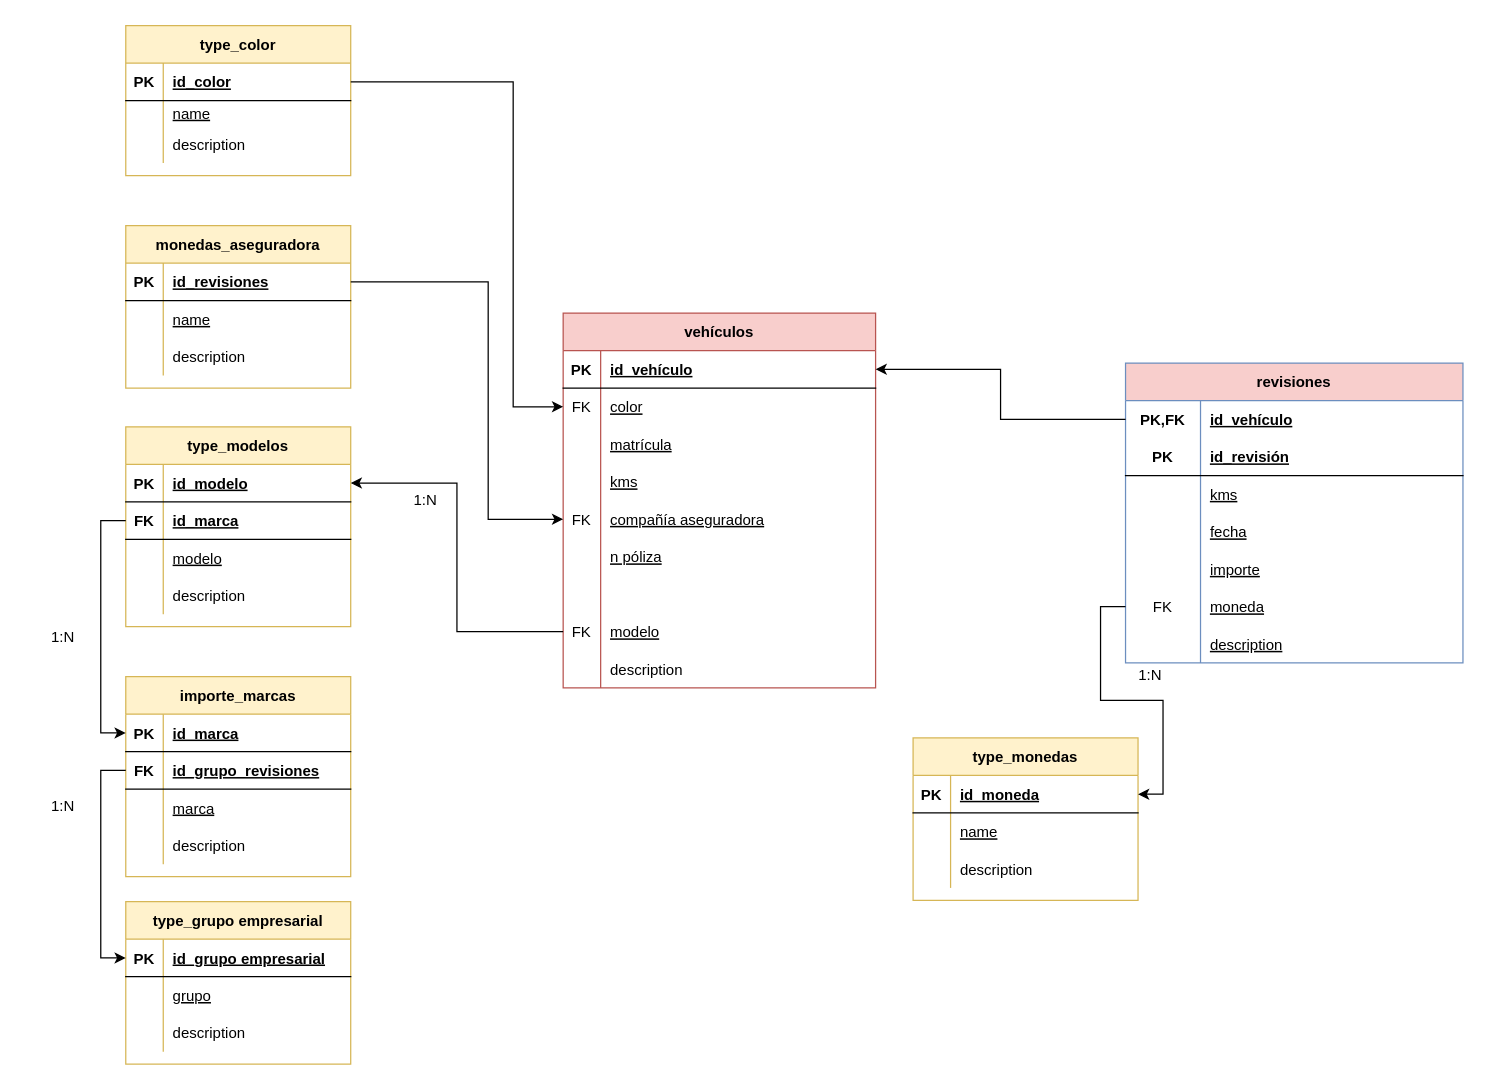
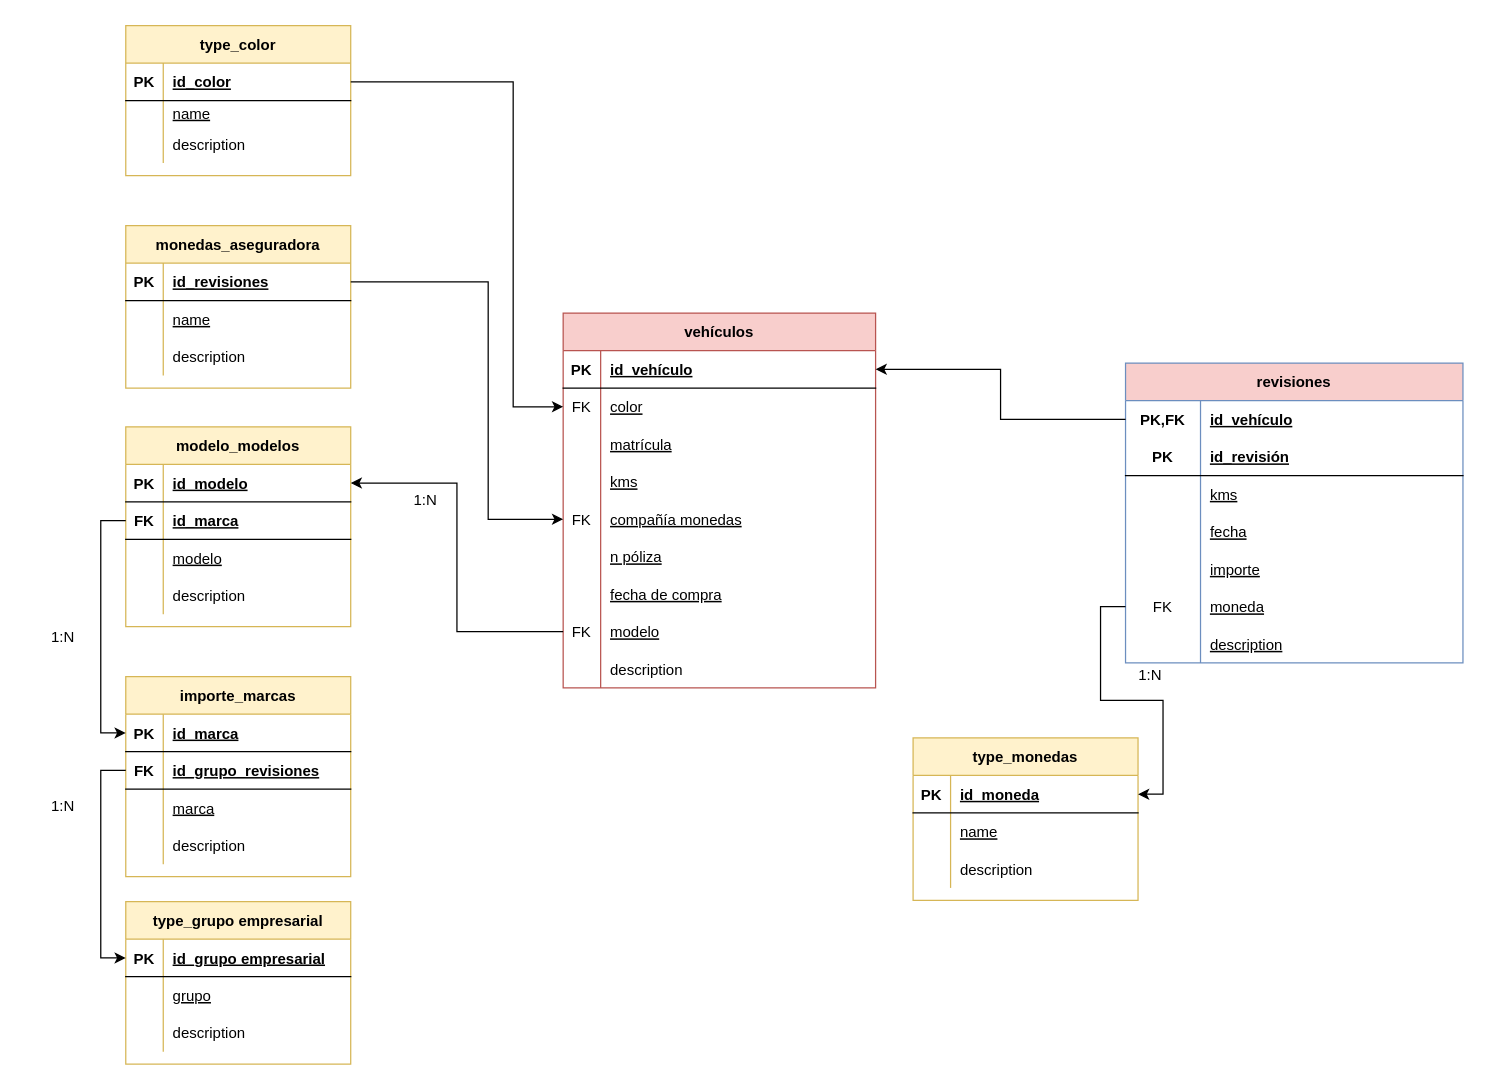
node "type_modelos": label "type_modelos" -> "modelo_modelos"
node "compañía aseguradora": label "compañía aseguradora" -> "compañía monedas"
node "fecha de compra": added
